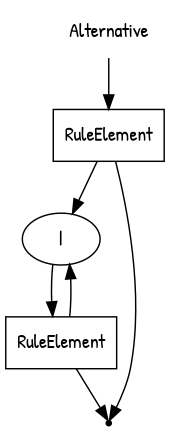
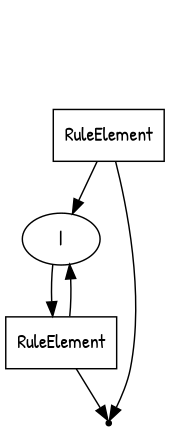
node "Alternative": removed
